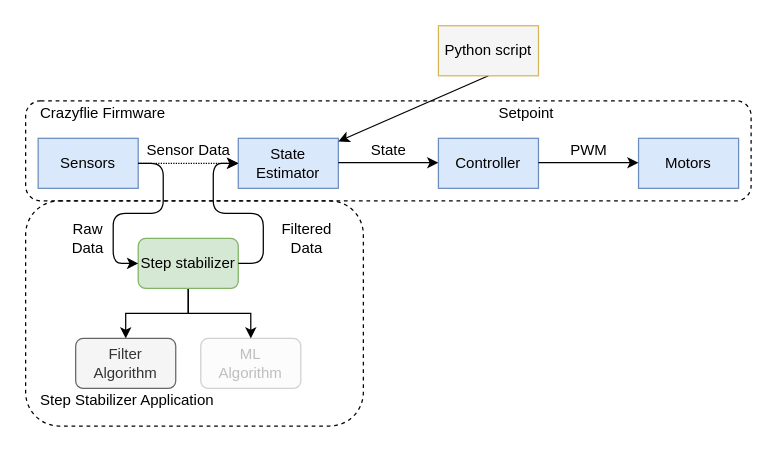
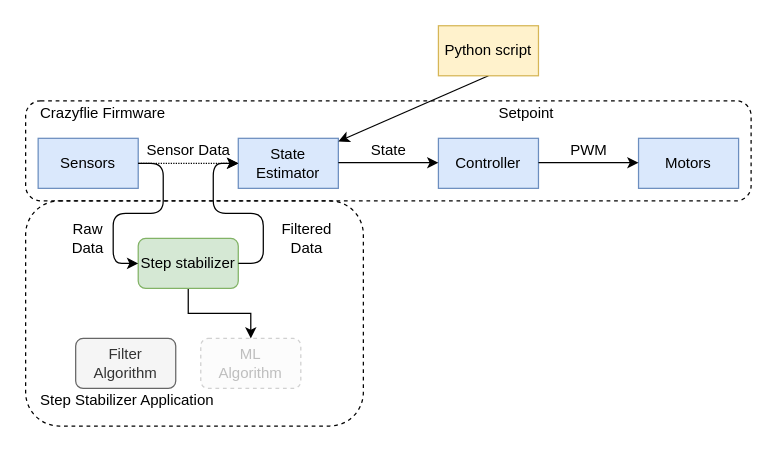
node "Python script": fillcolor #f5f5f5 -> #fff2cc
edge "Step stabilizer" -> "Filter Algorithm": removed
node "ML Algorithm": style solid -> dashed
